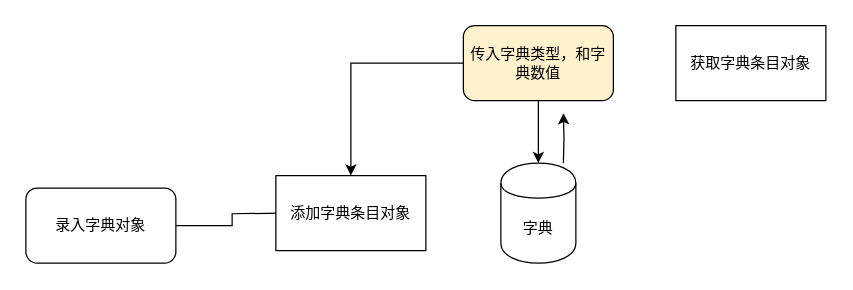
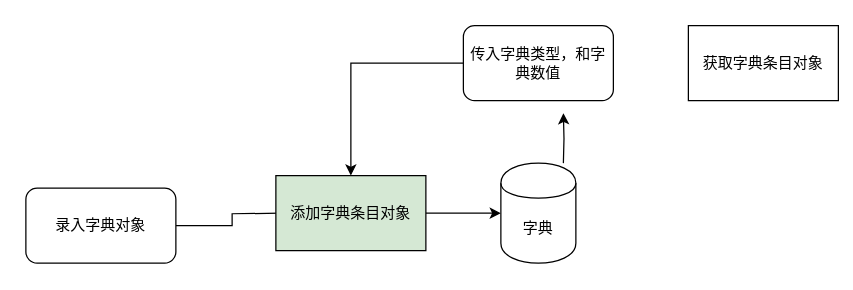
node "传入字典类型，和字典数值": fillcolor #fff2cc -> #ffffff
node "获取字典条目对象": moved (751, 63) -> (763, 63)
edge "传入字典类型，和字典数值" -> "字典": removed
node "添加字典条目对象": fillcolor #ffffff -> #d5e8d4
edge "添加字典条目对象" -> "字典": added
